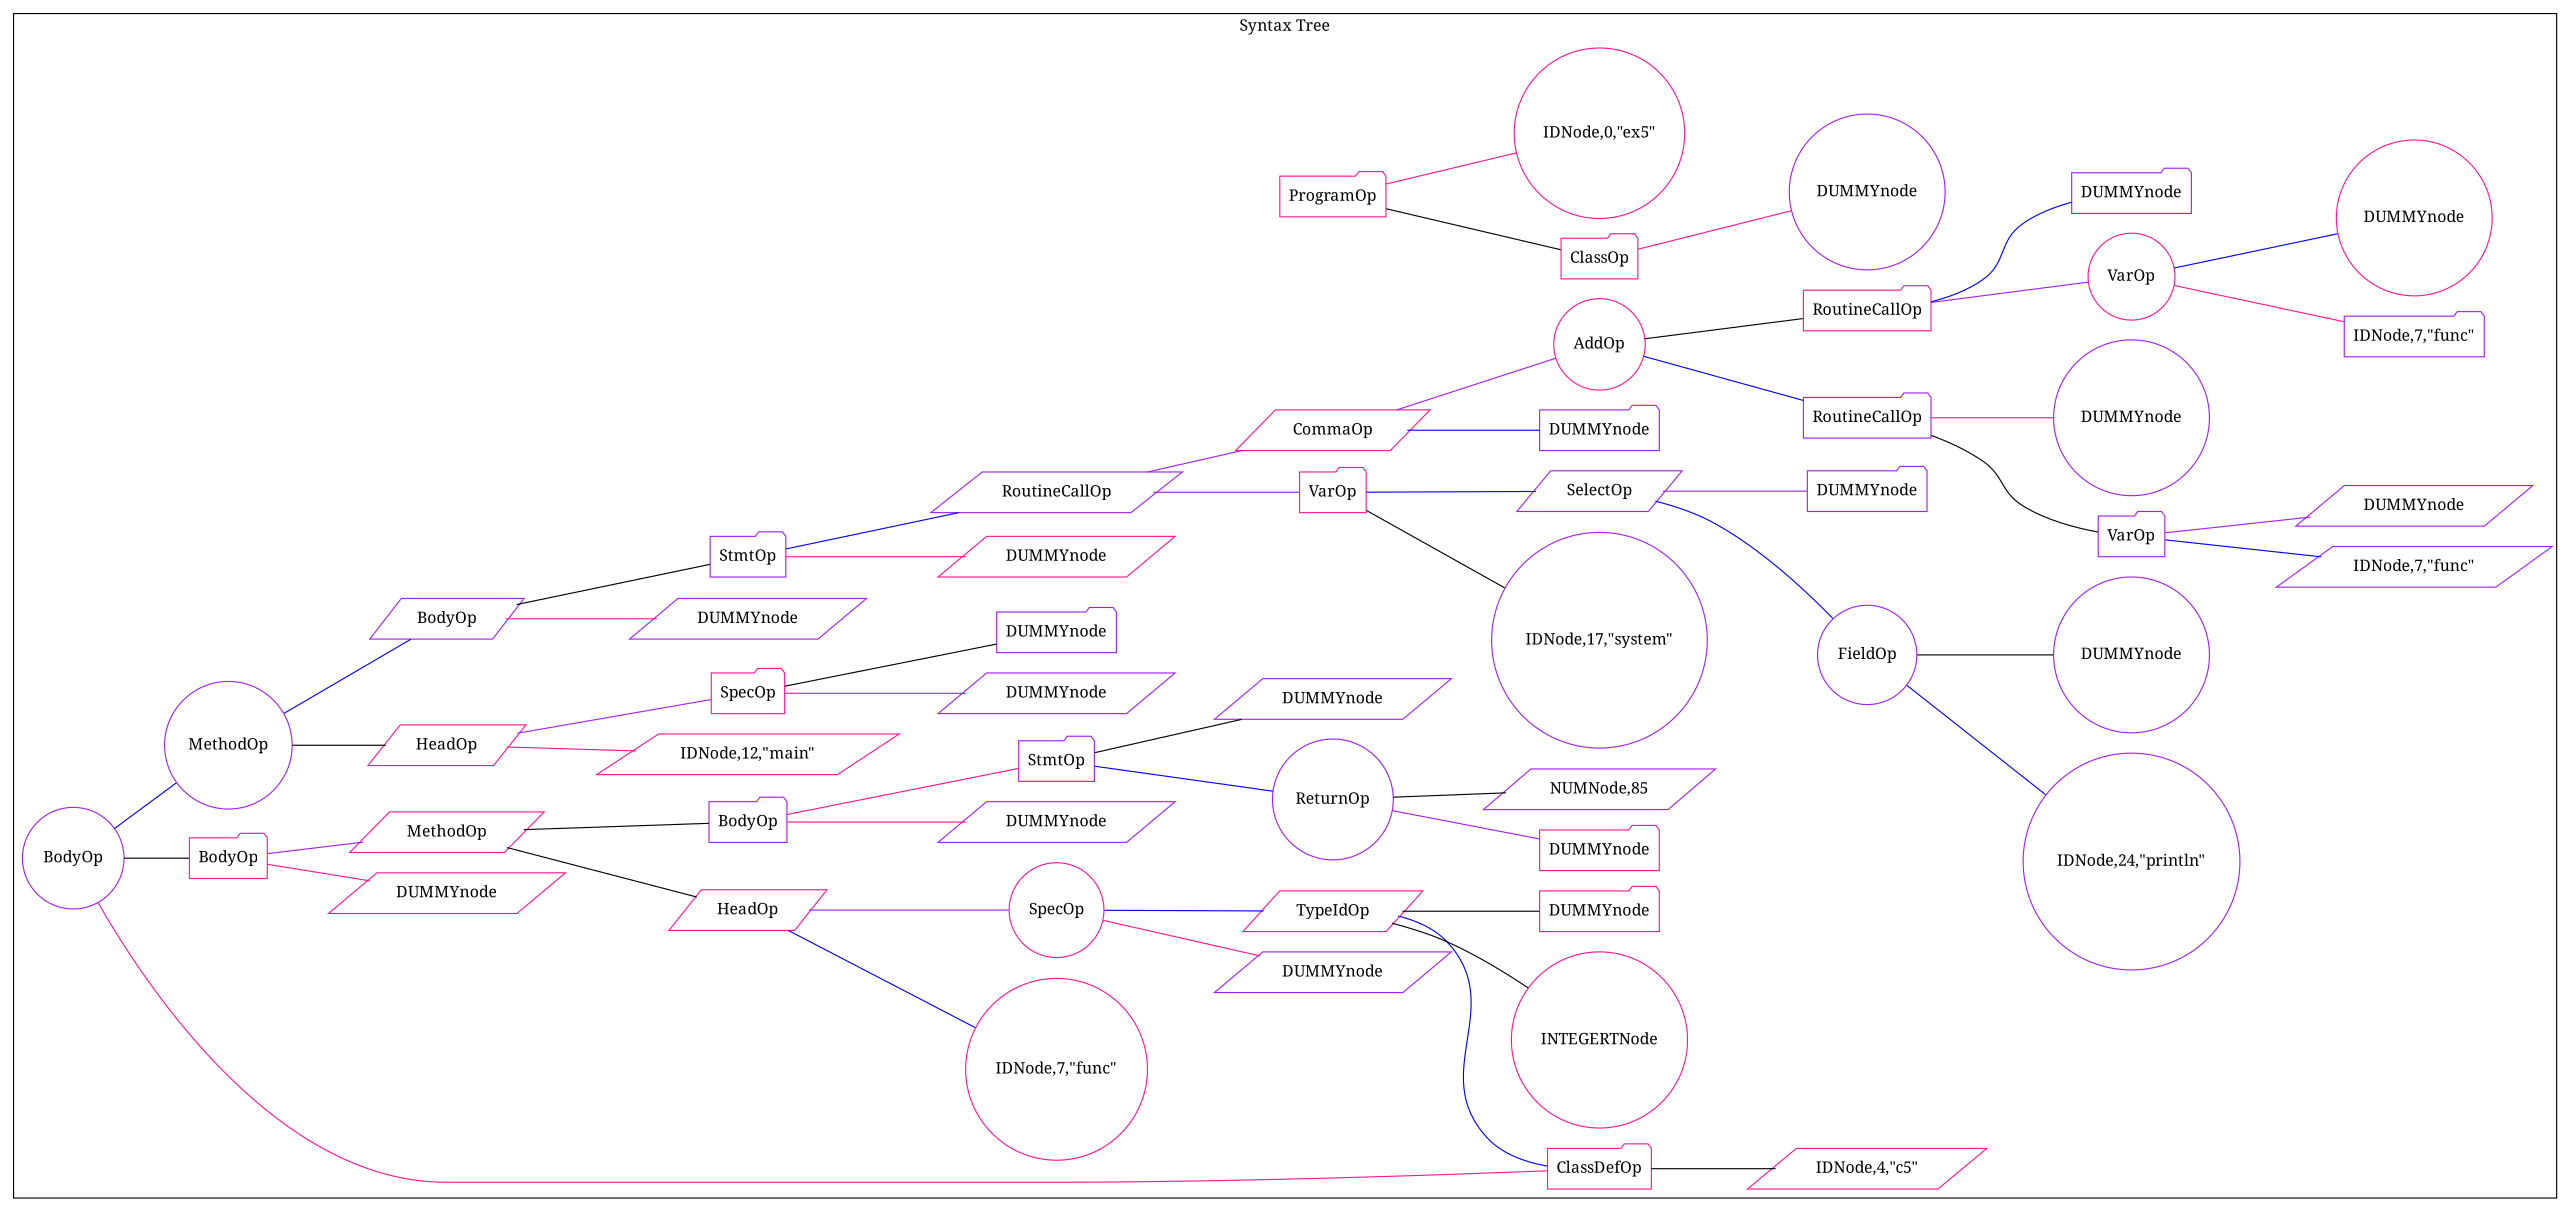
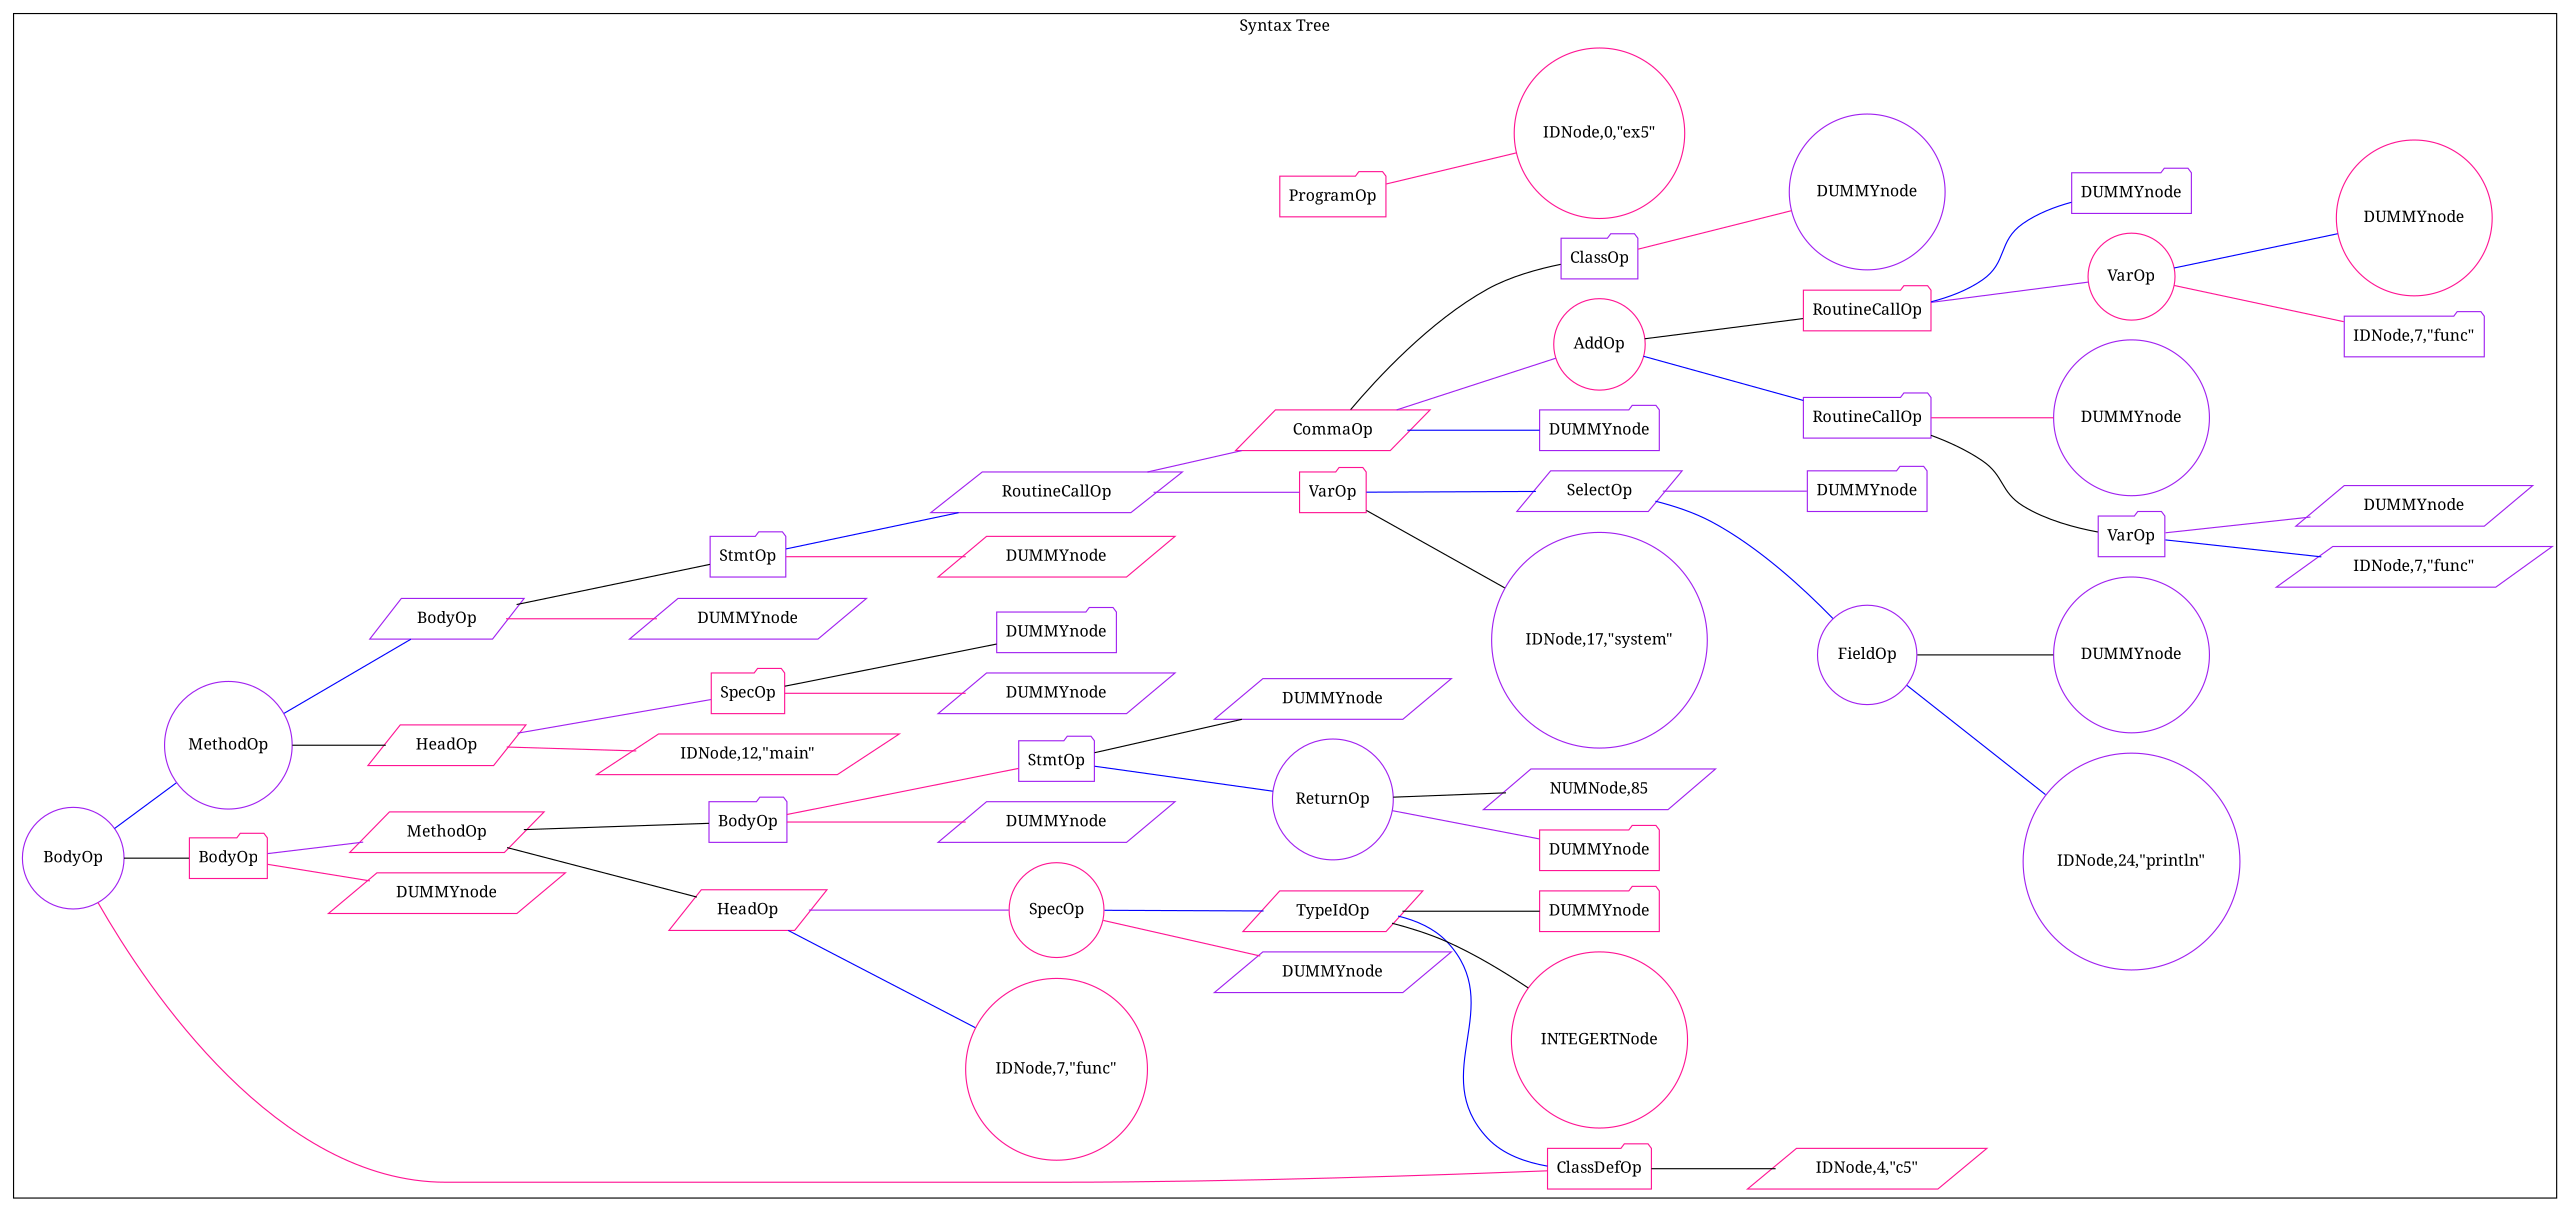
edge "ProgramOp" -- "ClassOp": now "CommaOp" -- "ClassOp"
node "ClassOp": color deeppink -> purple
